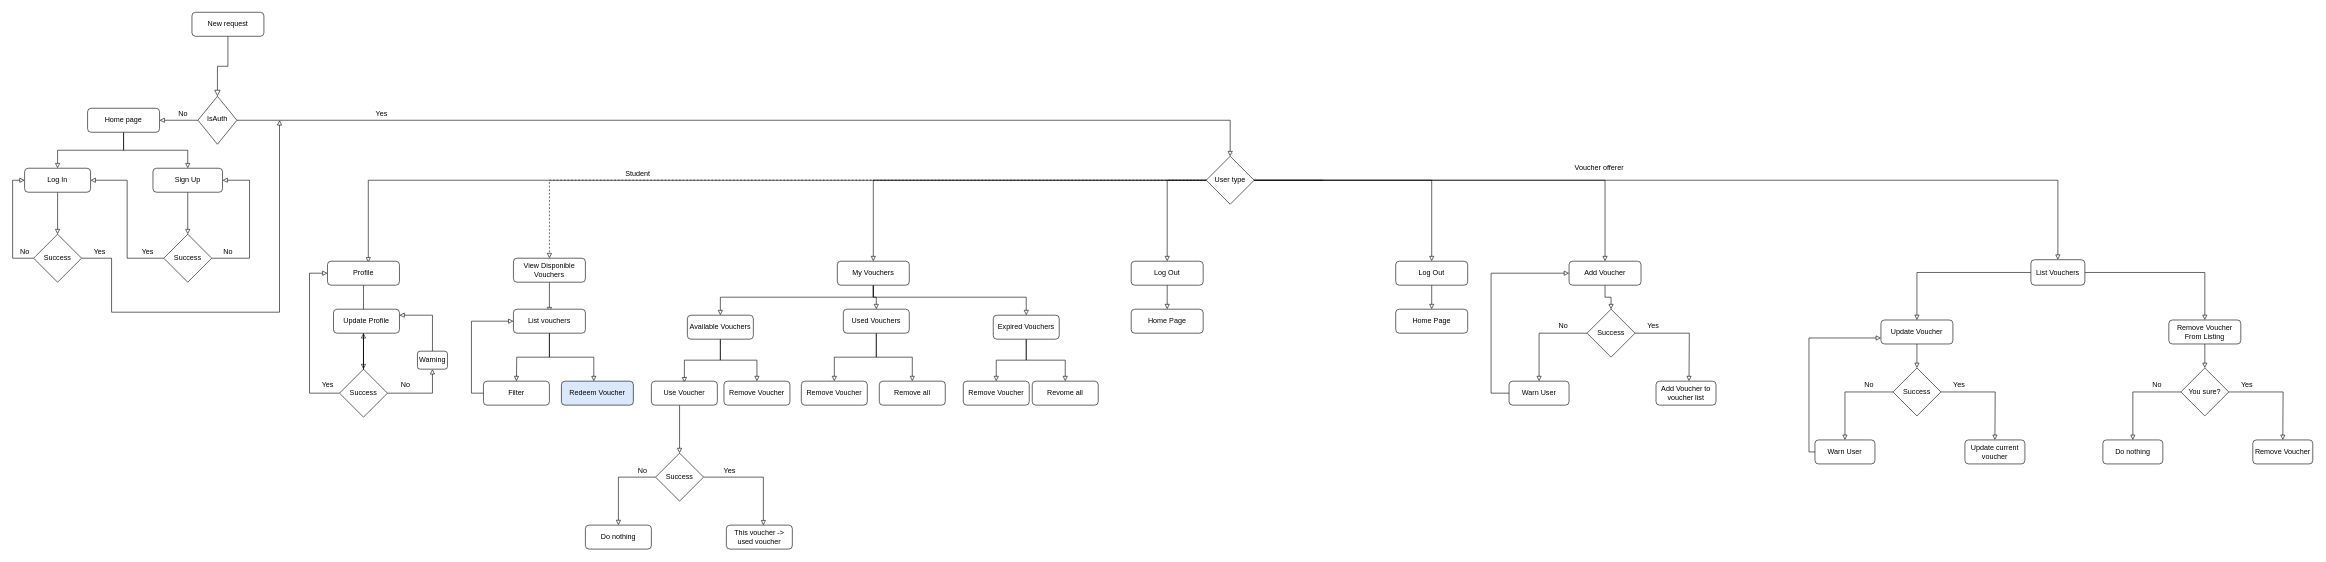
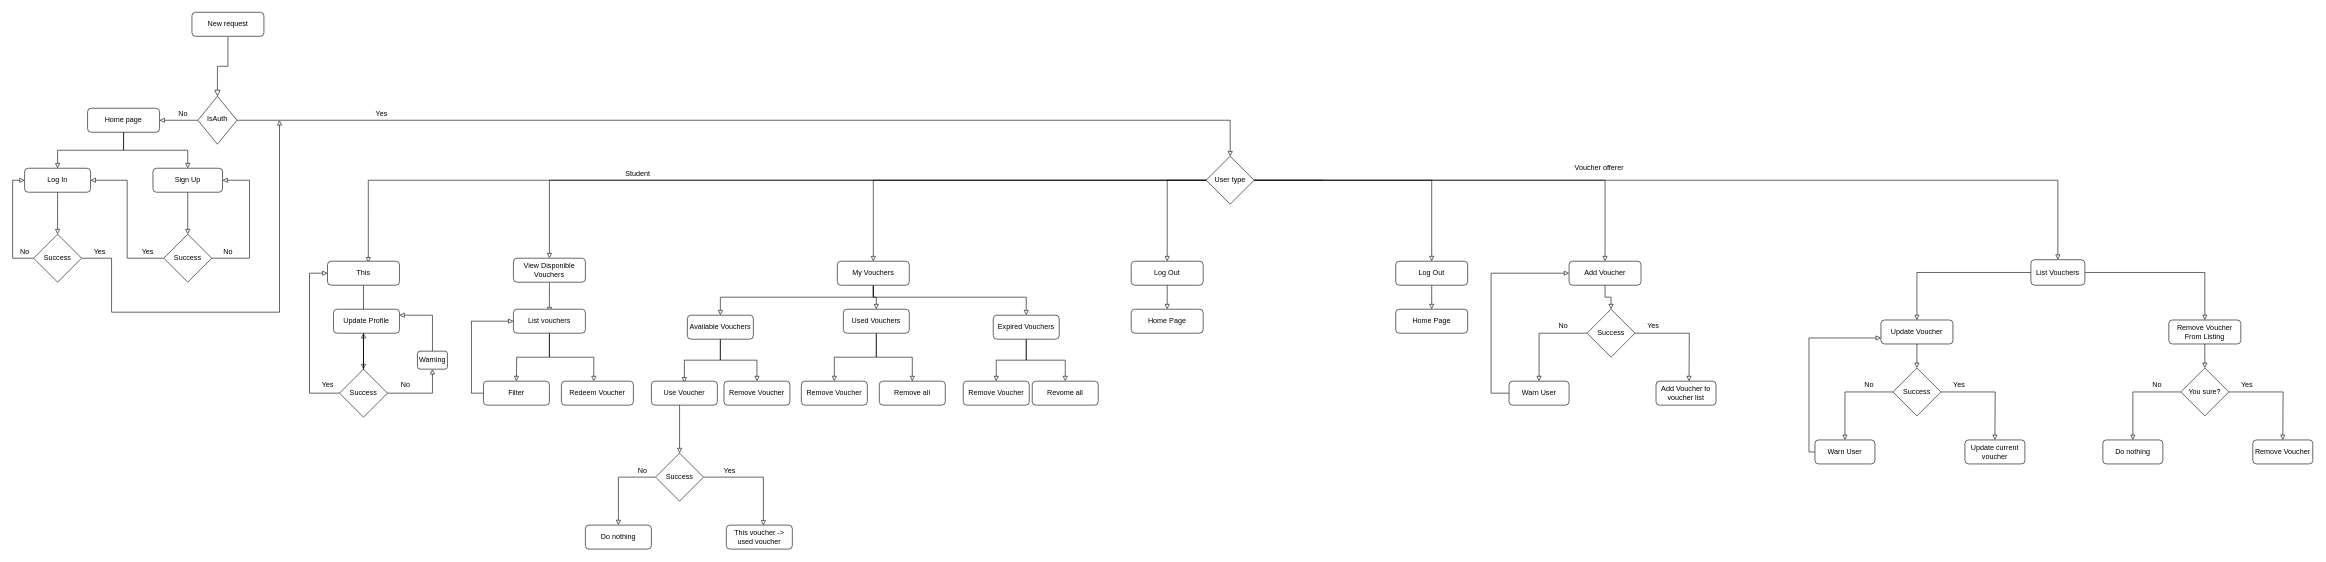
edge "User type" -> "View Disponible Vouchers": style dashed -> solid
node "Profile": label "Profile" -> "This"
node "Redeem Voucher": fillcolor #dae8fc -> #ffffff
